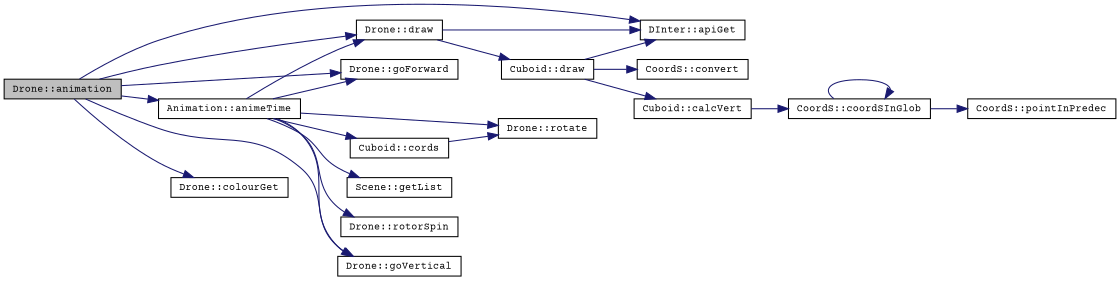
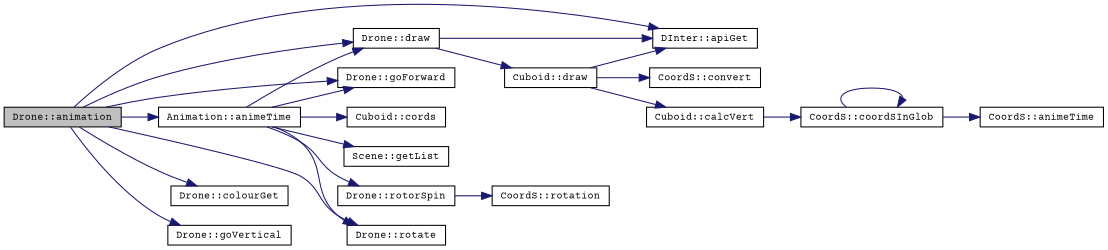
node "CoordS::pointInPredec": label "CoordS::pointInPredec" -> "CoordS::animeTime"
edge "Cuboid::cords" -> "Drone::rotate": now "Drone::animation" -> "Drone::rotate"
edge "Animation::animeTime" -> "Drone::goVertical": removed
node "CoordS::rotation": added
